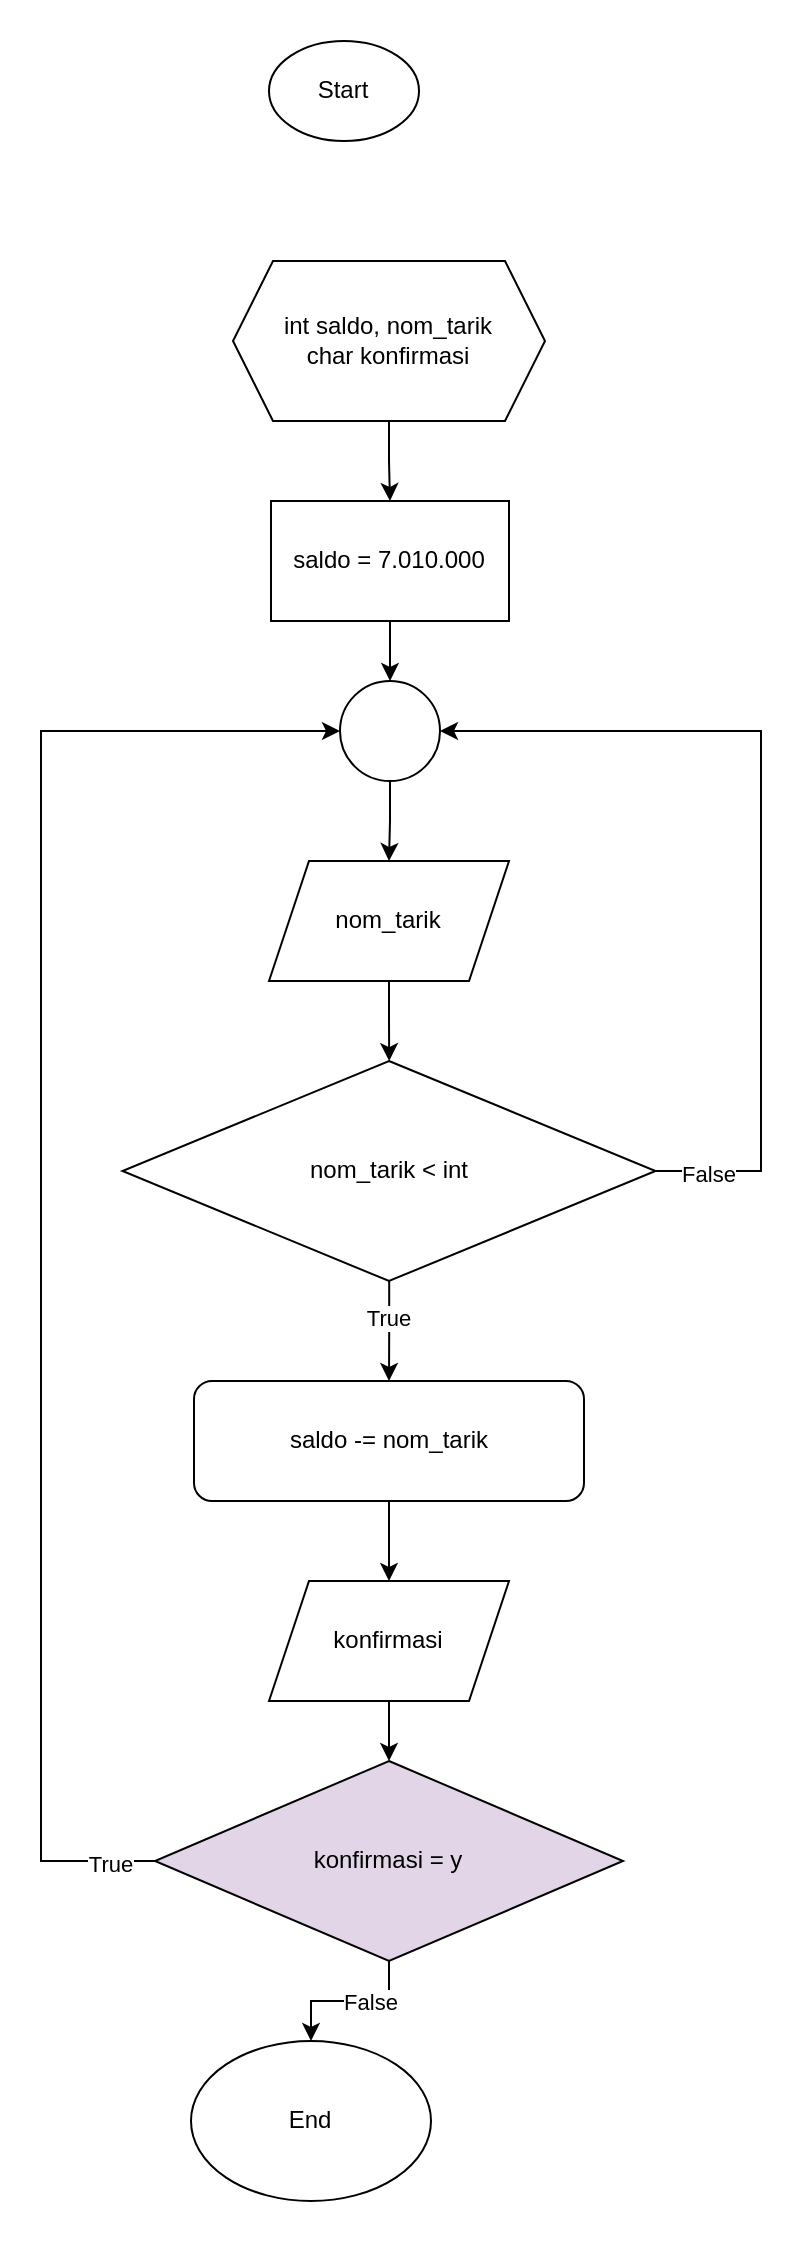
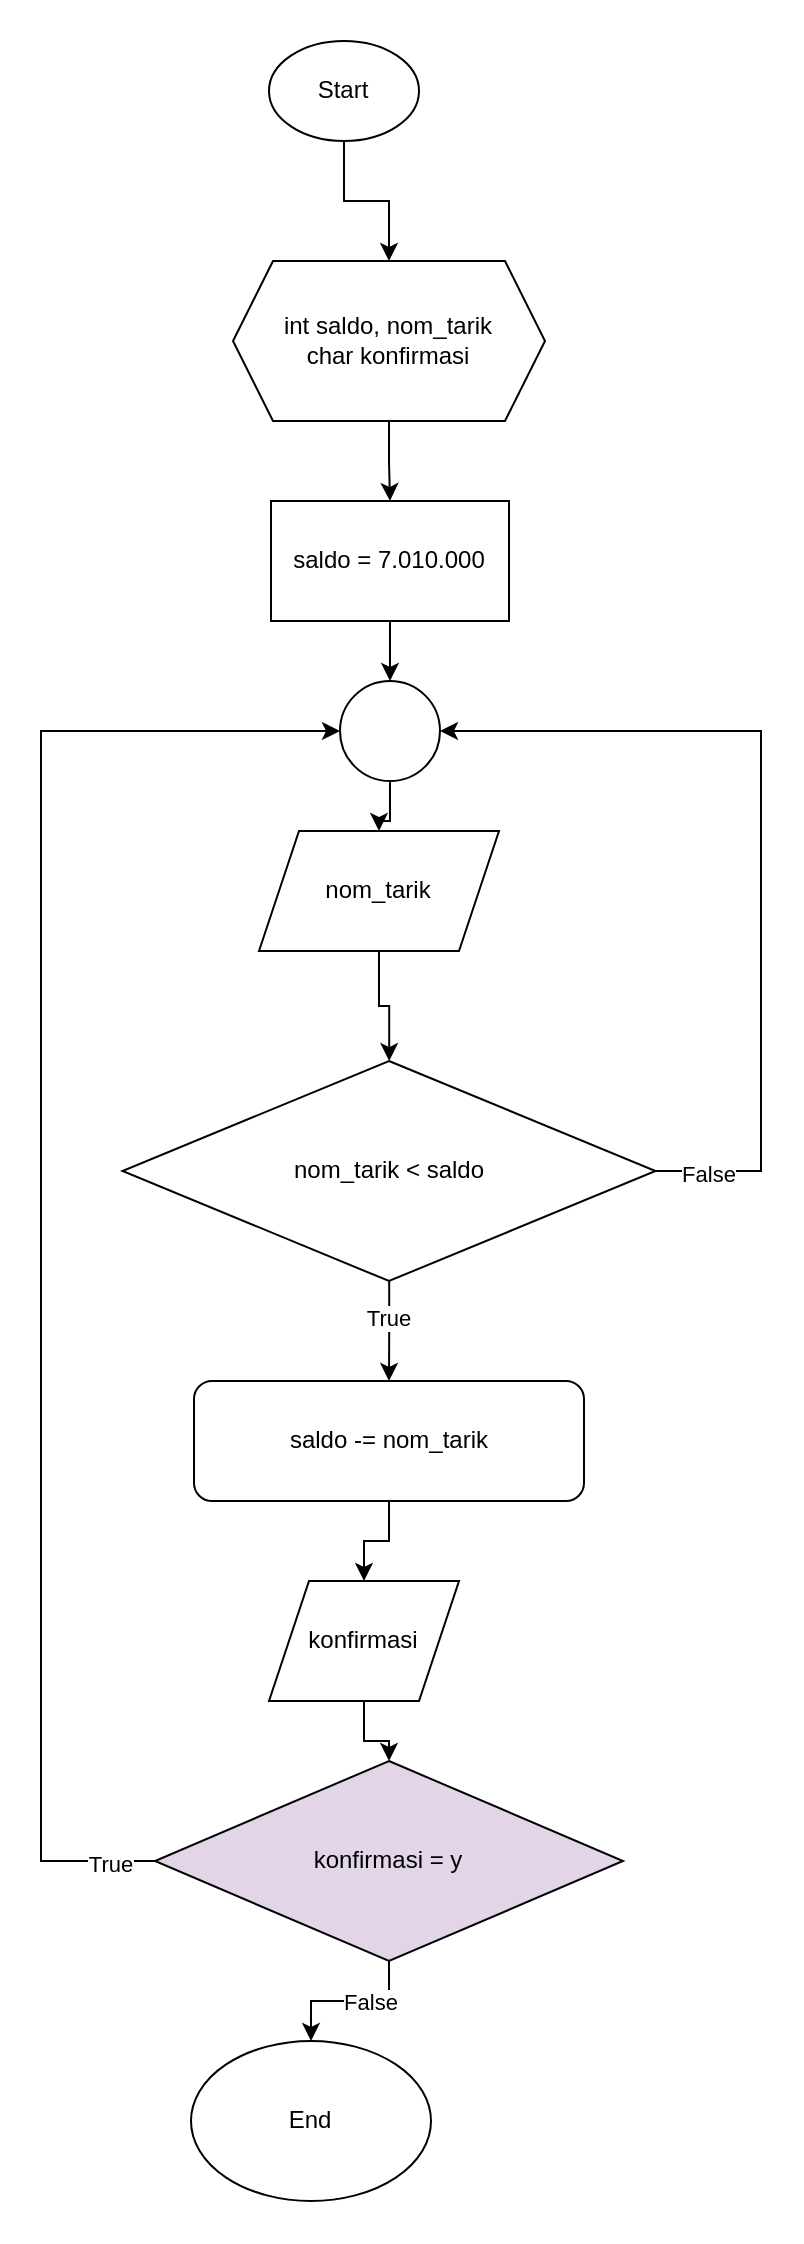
edge "Start" -> "int saldo, nom_tarik char konfirmasi": added
node "nom_tarik": moved (389, 921) -> (379, 891)
node "nom_tarik < int": label "nom_tarik < int" -> "nom_tarik < saldo"
node "konfirmasi": size 240x120 -> 190x120
